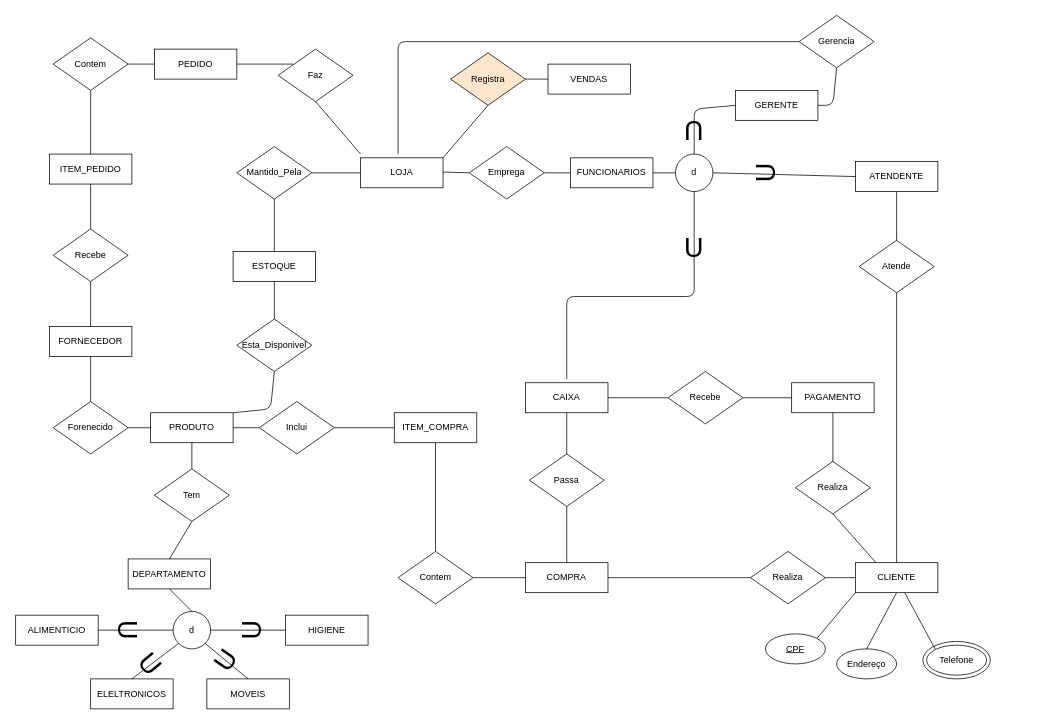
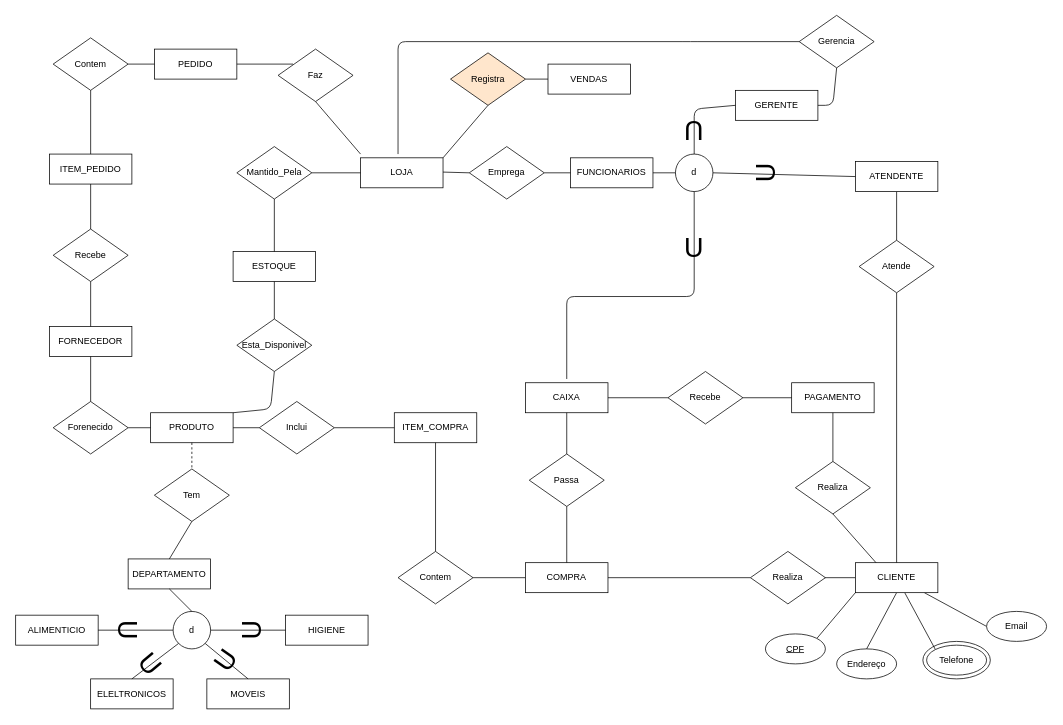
edge "PRODUTO" -- "Tem": style solid -> dashed
edge "CLIENTE" -- "Email": added
node "Email": added
